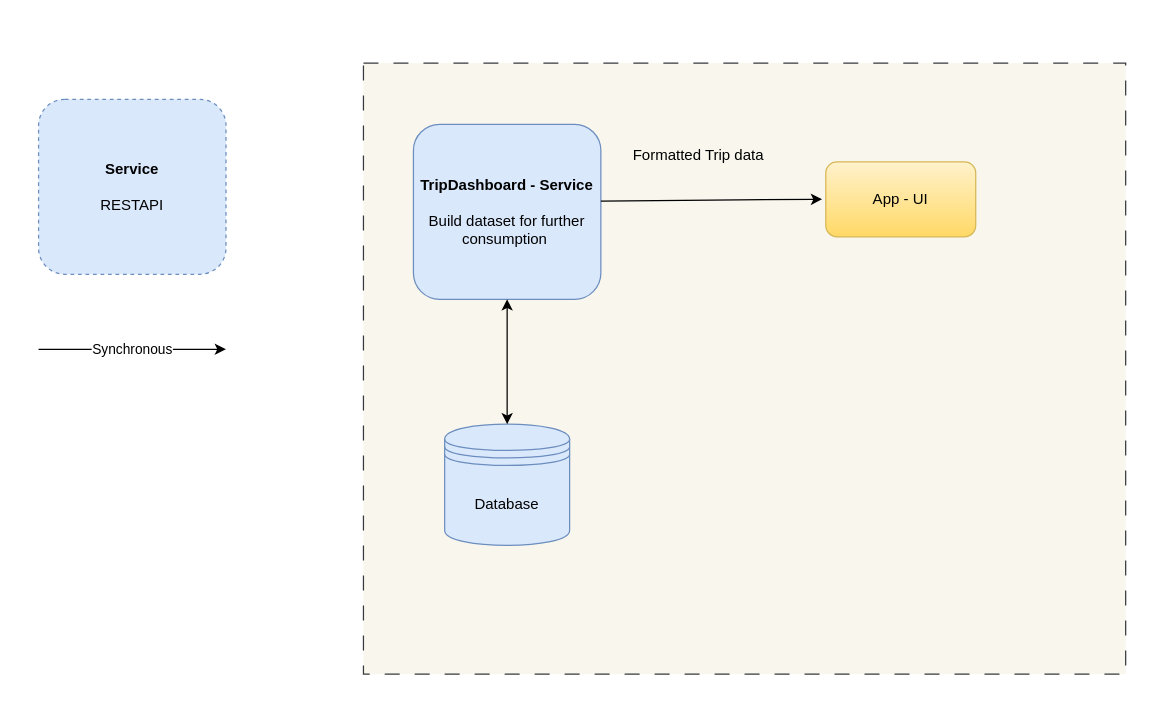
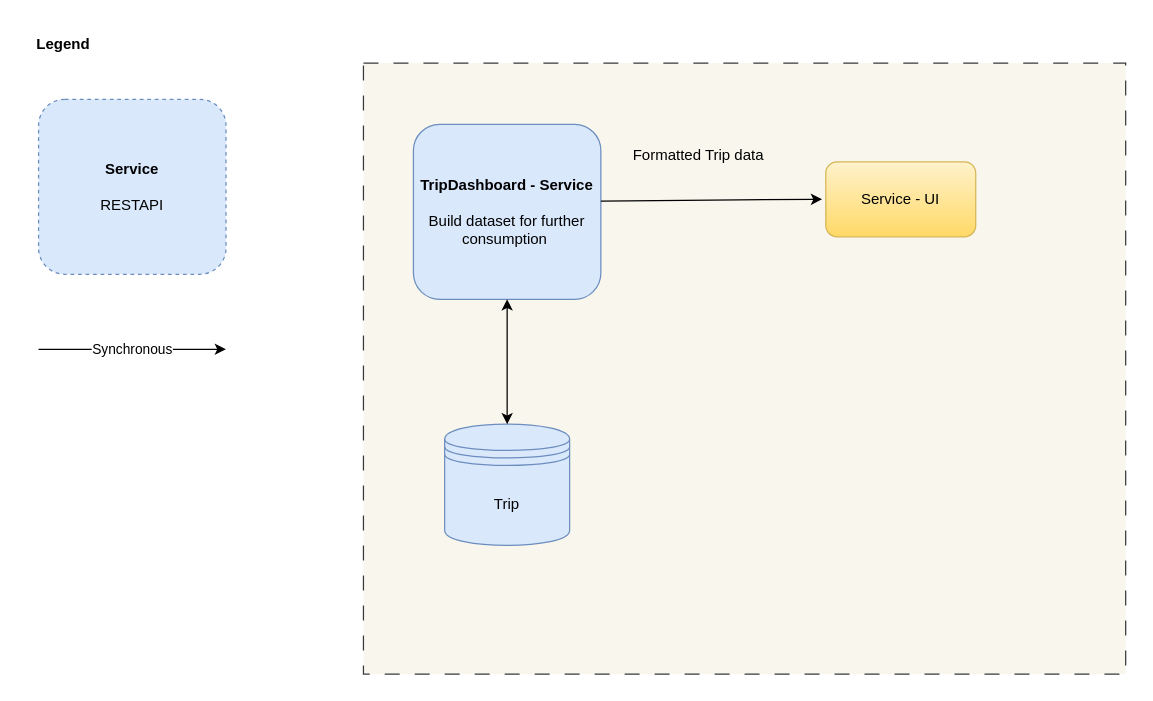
node "Legend": added
node "App - UI": label "App - UI" -> "Service - UI"
node "Database": label "Database" -> "Trip"
